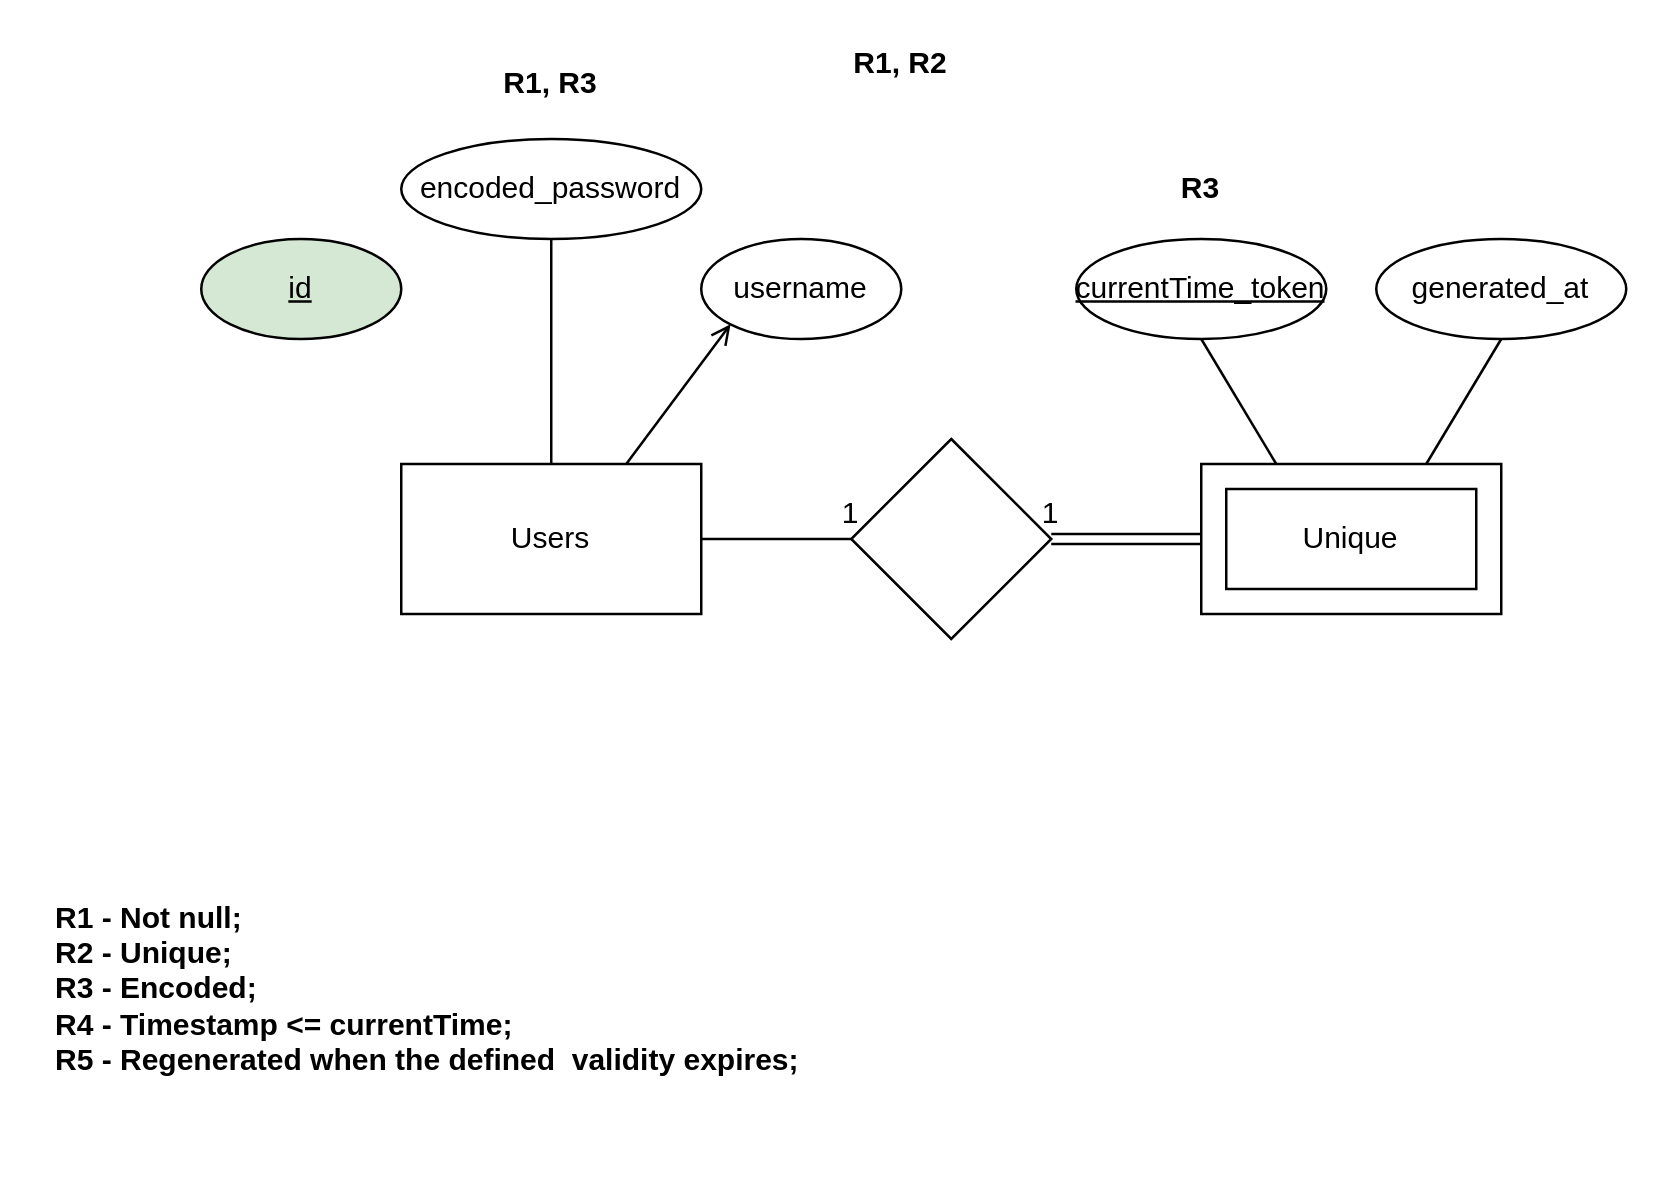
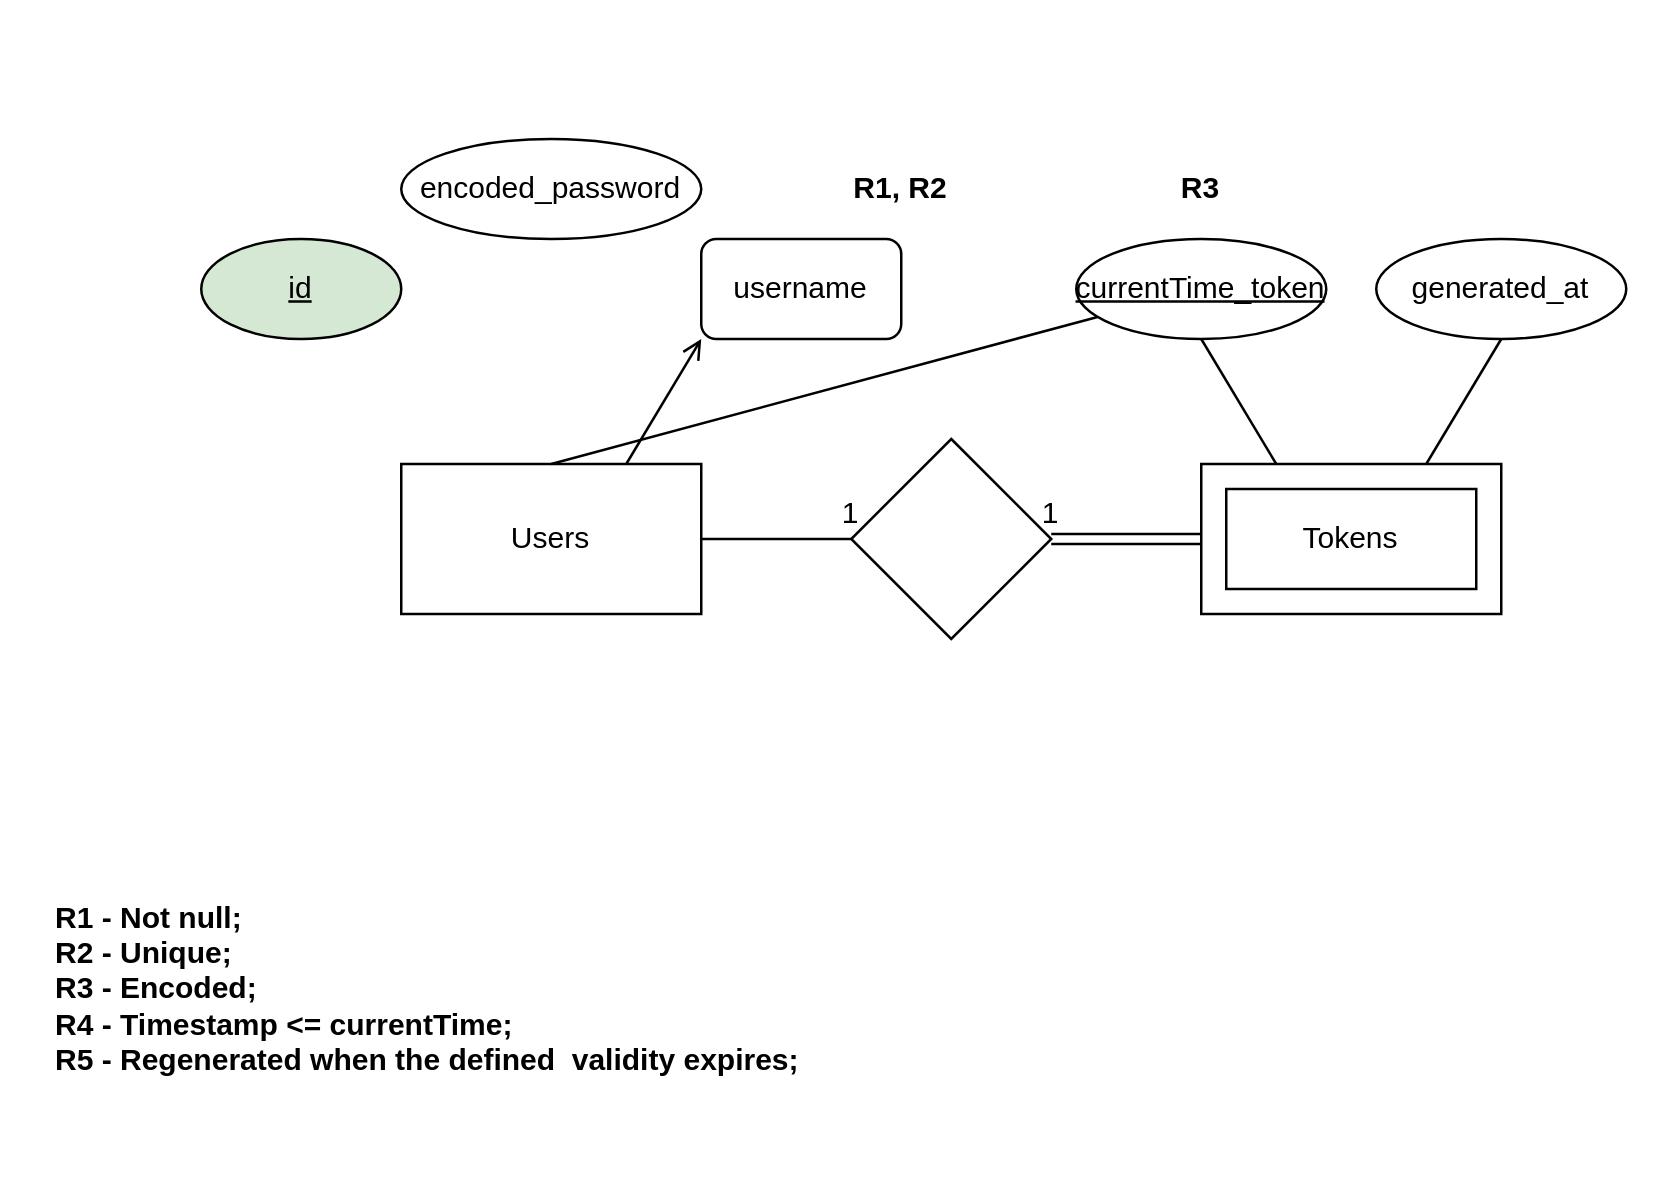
node "R1, R2": moved (901, 64) -> (901, 189)
node "R1, R3": removed
node "username": shape ellipse -> rounded rectangle
edge "encoded_password" -- "Users": now "currentTime_token" -- "Users"
node "Unique": label "Unique" -> "Tokens"
